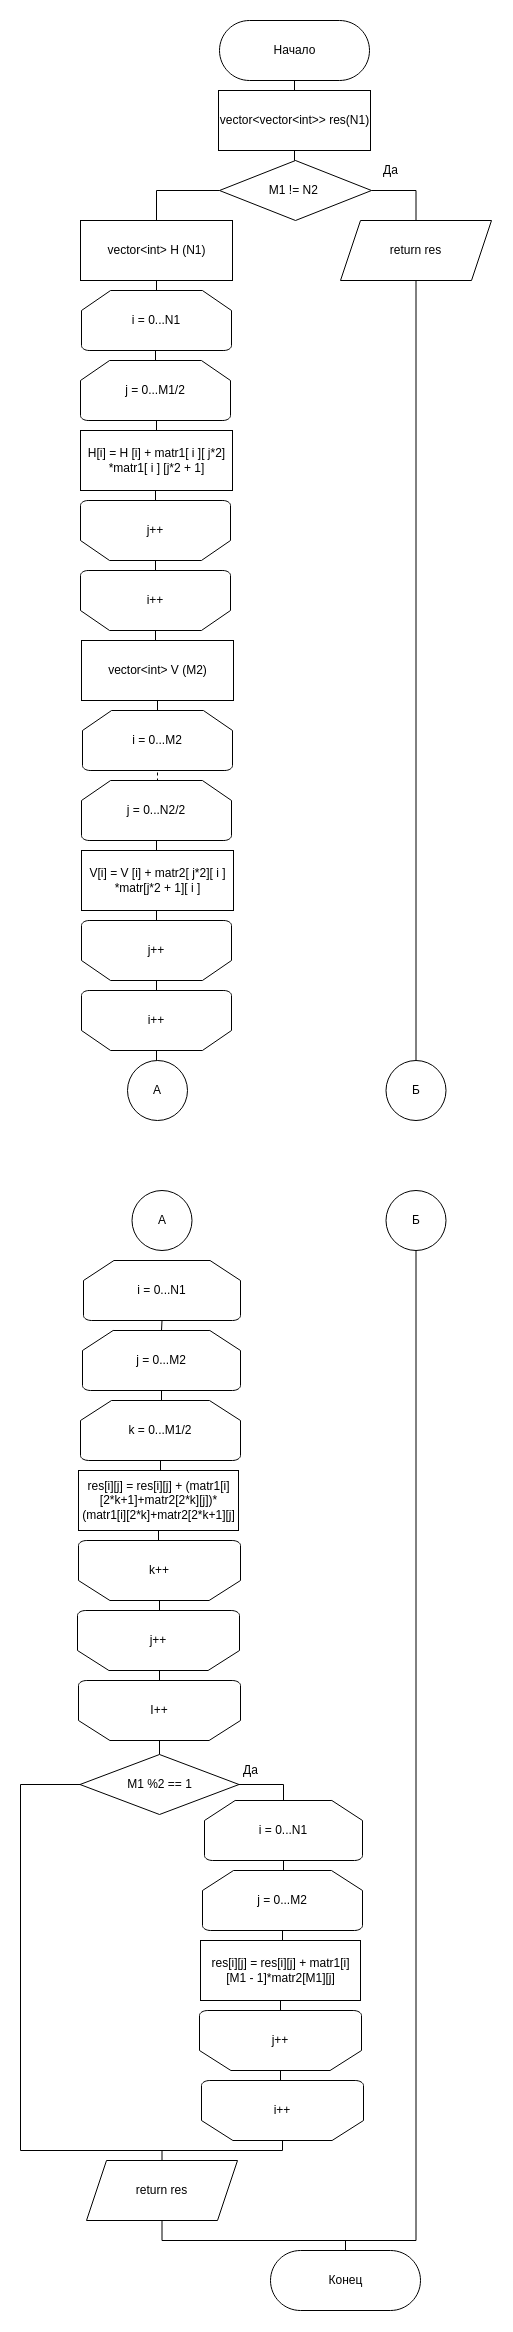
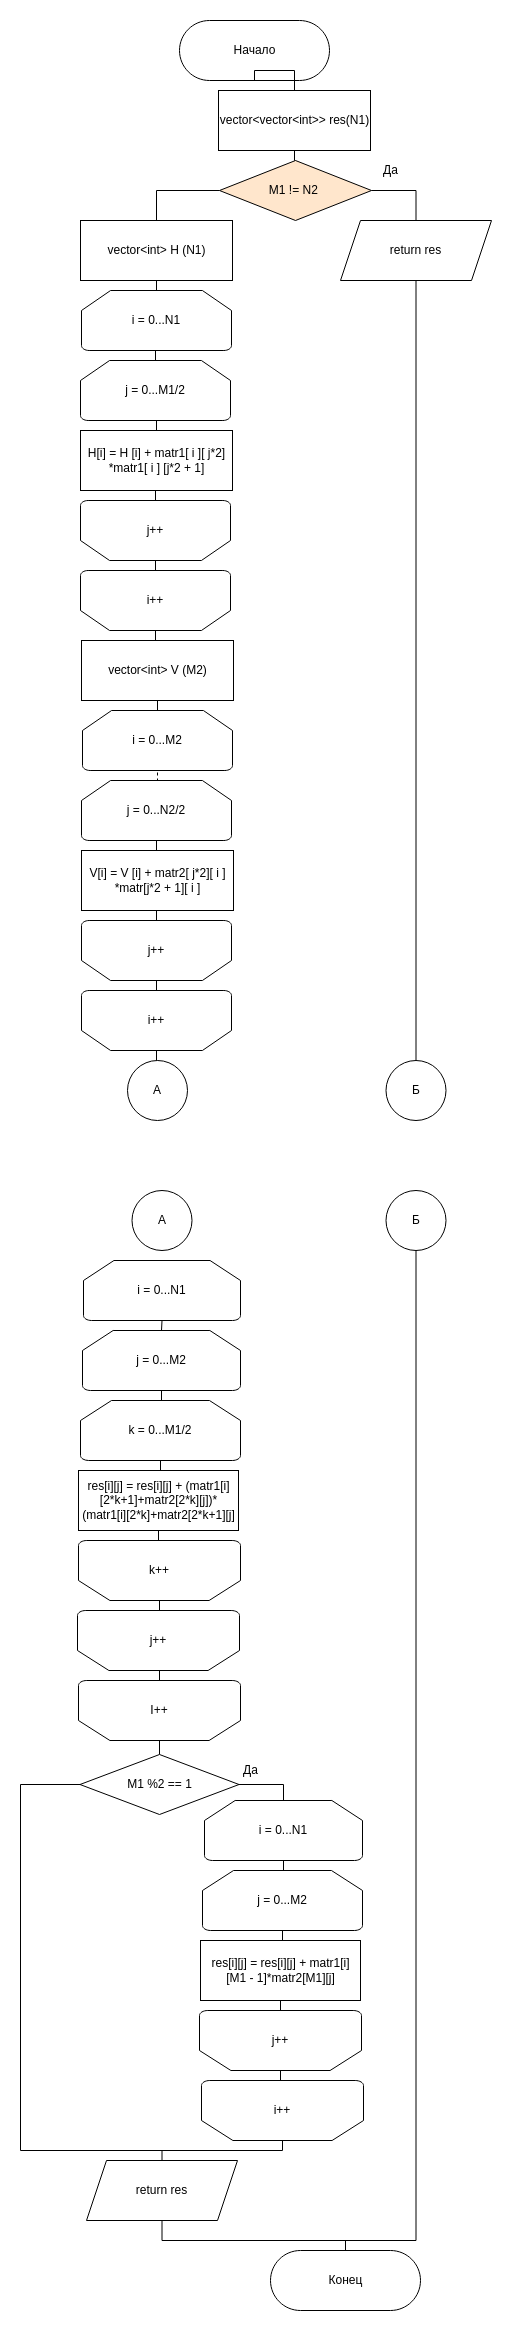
node "Начало": moved (295, 51) -> (255, 51)
node "M1 != N2": fillcolor #ffffff -> #ffe6cc
